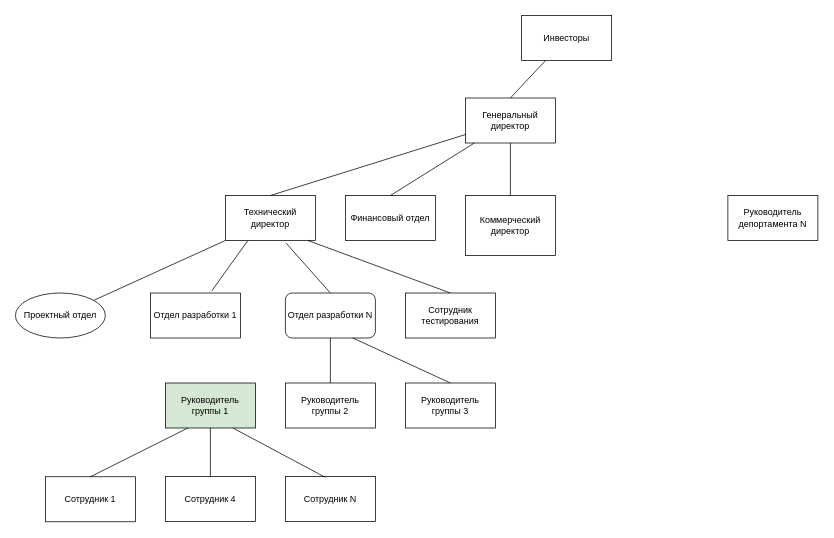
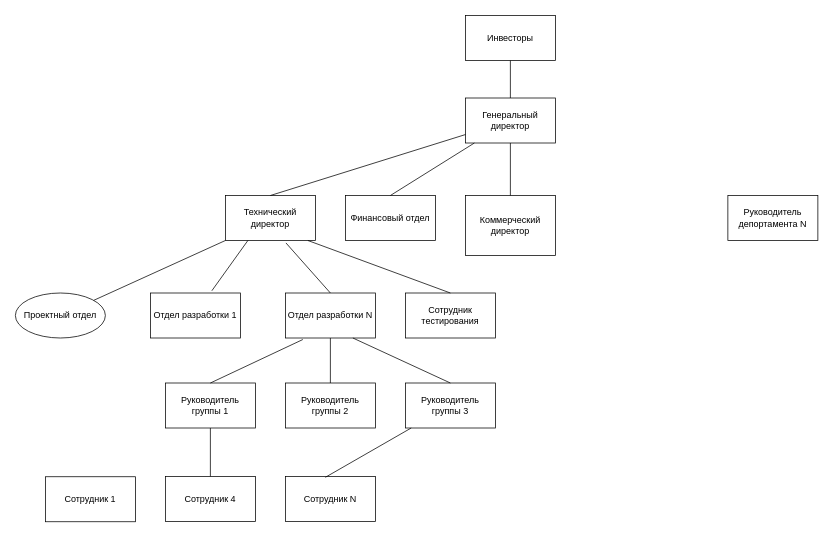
node "Инвесторы": moved (567, 38) -> (510, 38)
node "Отдел разработки N": shape rounded rectangle -> rectangle
edge "Отдел разработки N" -- "Руководитель группы 1": added
node "Руководитель группы 1": fillcolor #d5e8d4 -> #ffffff
edge "Руководитель группы 1" -- "Сотрудник 1": removed
edge "Руководитель группы 1" -- "Сотрудник N": now "Руководитель группы 3" -- "Сотрудник N"
